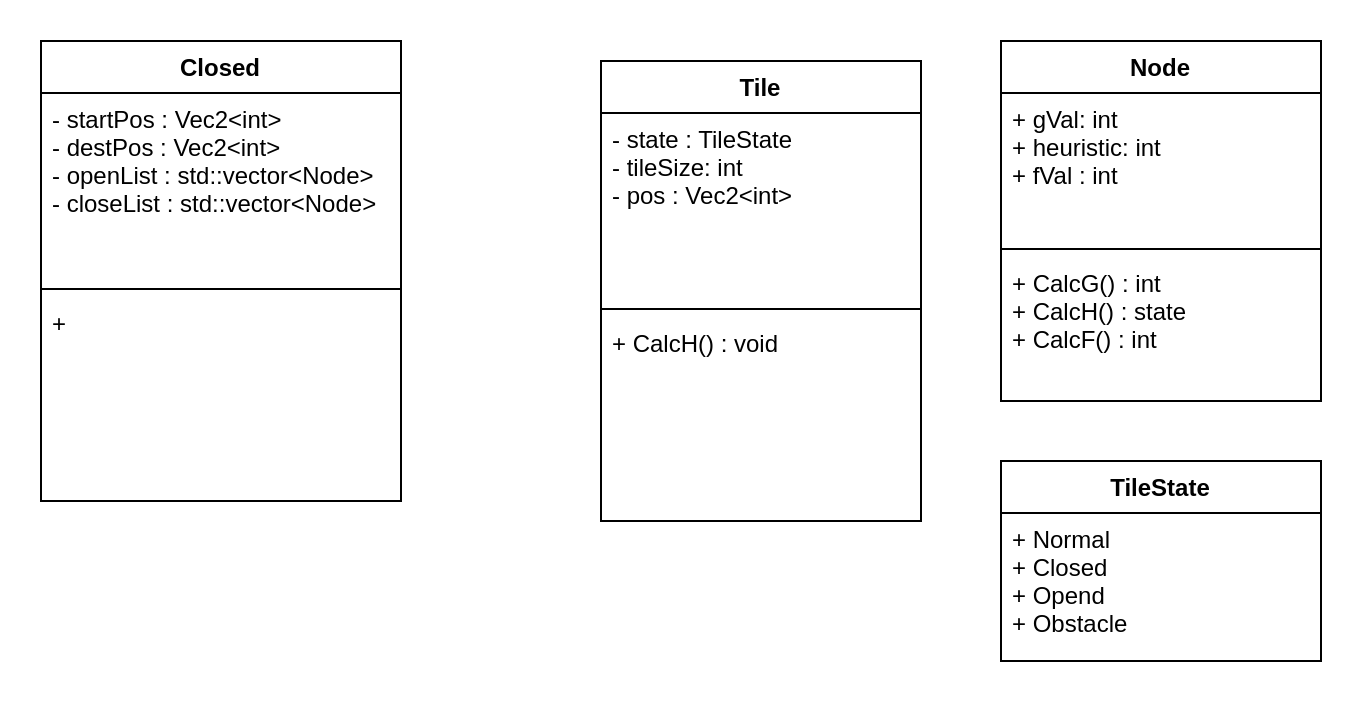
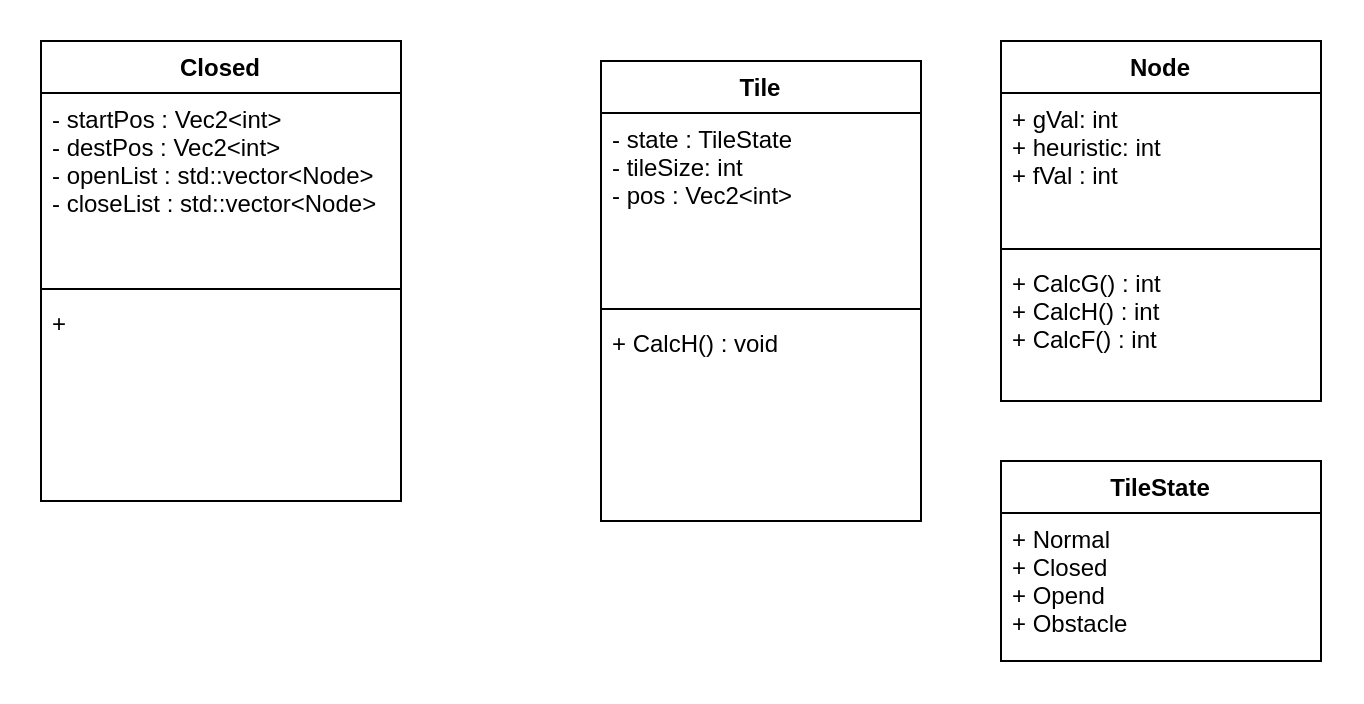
node "+ CalcG() : int + CalcH() : state + CalcF() : int": label "+ CalcG() : int + CalcH() : state + CalcF() : int" -> "+ CalcG() : int + CalcH() : int + CalcF() : int"
